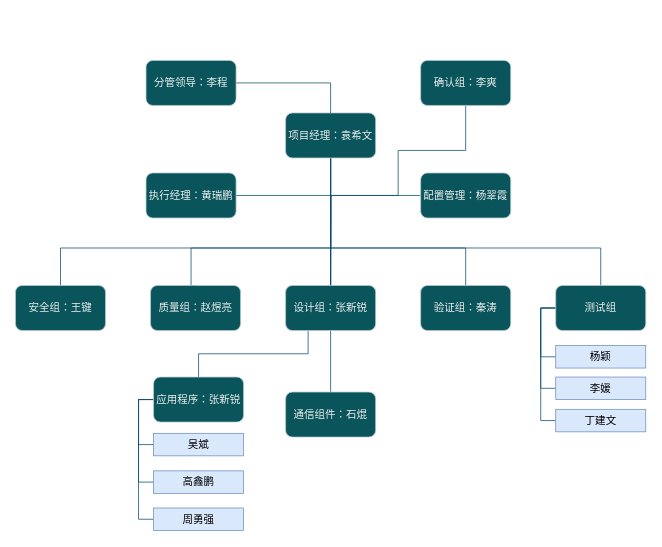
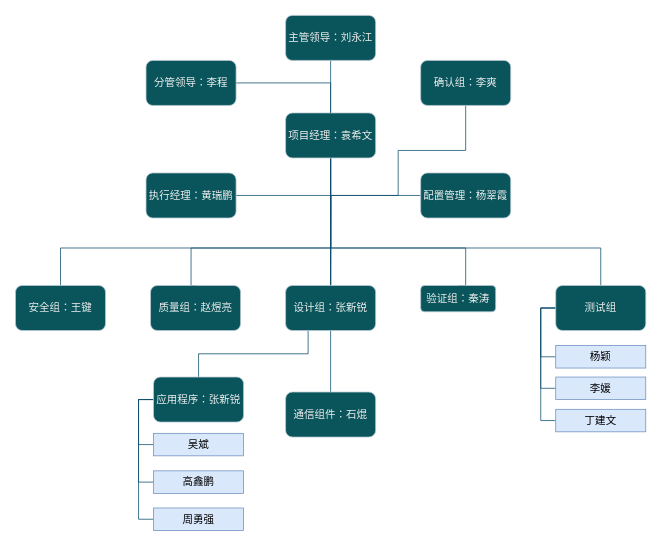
node "主管领导：刘永江": added
edge "主管领导：刘永江" -- "项目经理：袁希文": added
node "验证组：秦涛": size 90x45 -> 75x26
